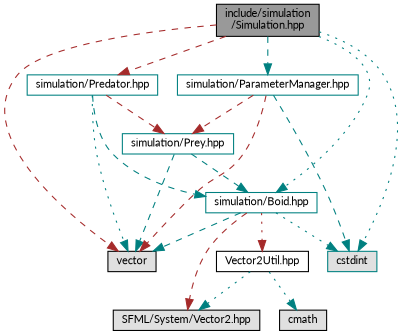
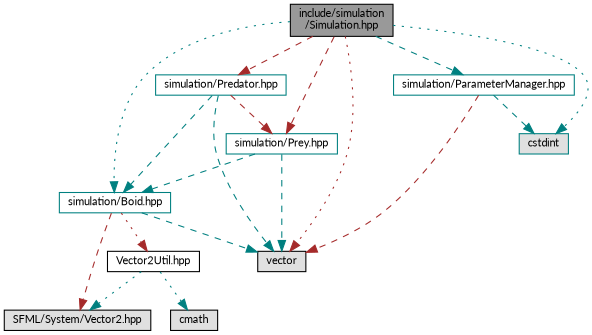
edge "include/simulation /Simulation.hpp" -> "vector": style dashed -> dotted
edge "simulation/ParameterManager.hpp" -> "simulation/Prey.hpp": now "include/simulation /Simulation.hpp" -> "simulation/Prey.hpp"
edge "simulation/Predator.hpp" -> "vector": style dotted -> dashed
edge "simulation/Boid.hpp" -> "cstdint": removed
